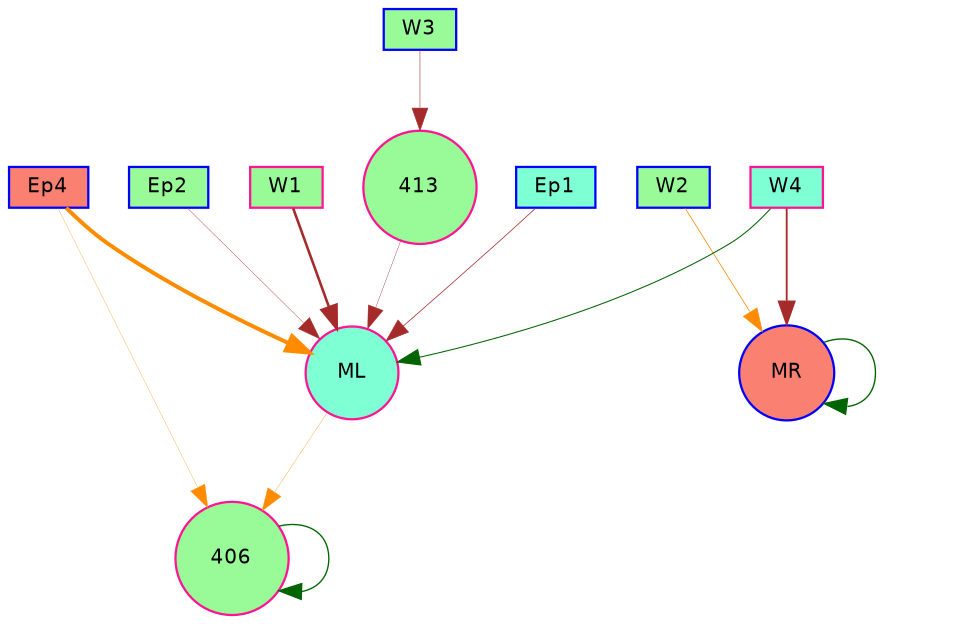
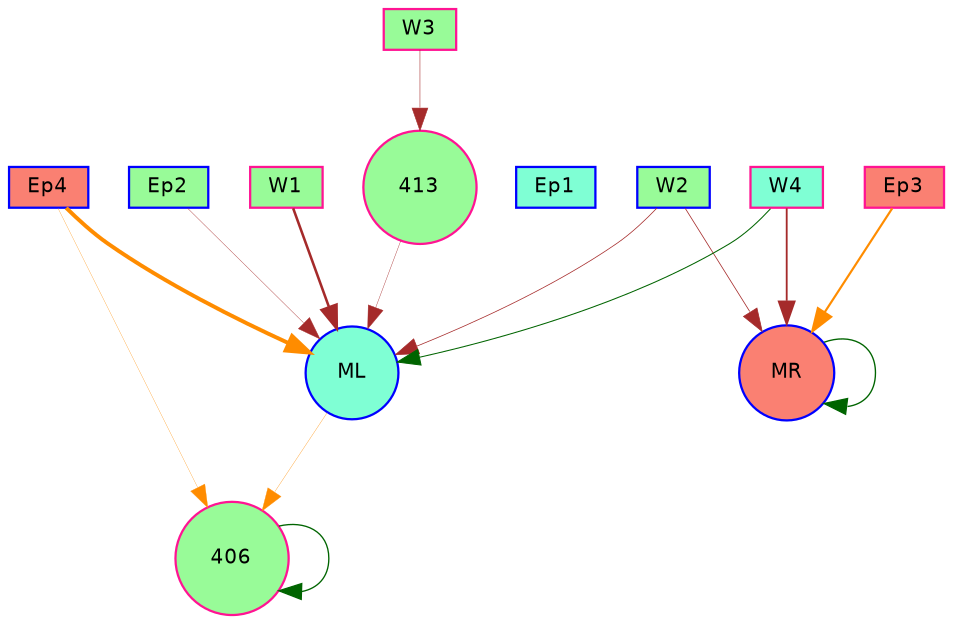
node "W3": color blue -> deeppink
node "Ep3": added
edge "W2" -> "MR": color darkorange -> brown
edge "Ep1" -> "ML": now "W2" -> "ML"
node "ML": color deeppink -> blue
